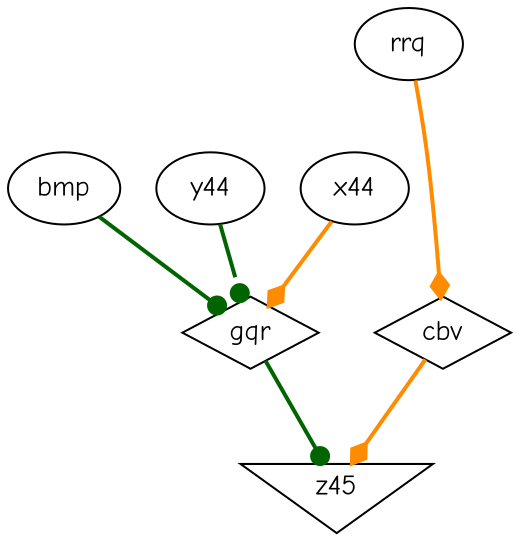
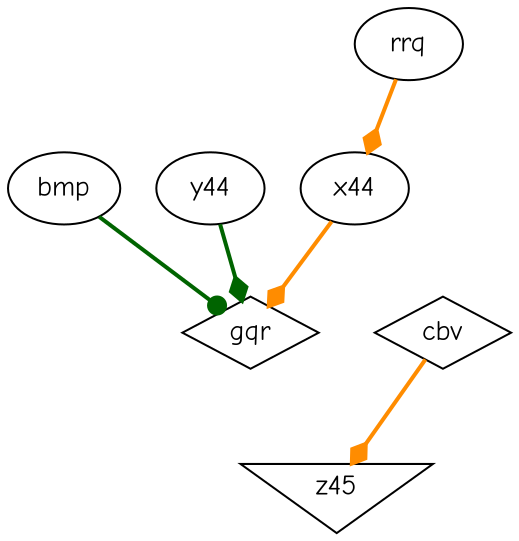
edge "rrq" -> "cbv": now "rrq" -> "x44"
edge "y44" -> "gqr": arrowhead dot -> diamond
edge "gqr" -> "z45": removed
